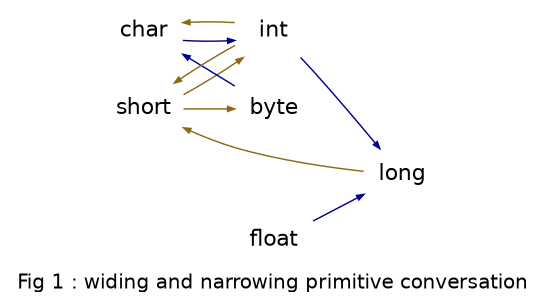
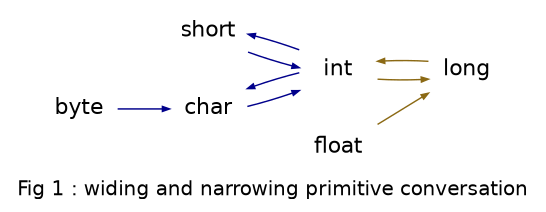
edge "int" -> "char": color goldenrod4 -> blue4
edge "int" -> "short": color goldenrod4 -> blue4
edge "short" -> "int": color goldenrod4 -> blue4
edge "int" -> "long": color blue4 -> goldenrod4
edge "short" -> "byte": removed
edge "long" -> "short": now "long" -> "int"
edge "float" -> "long": color blue4 -> goldenrod4
